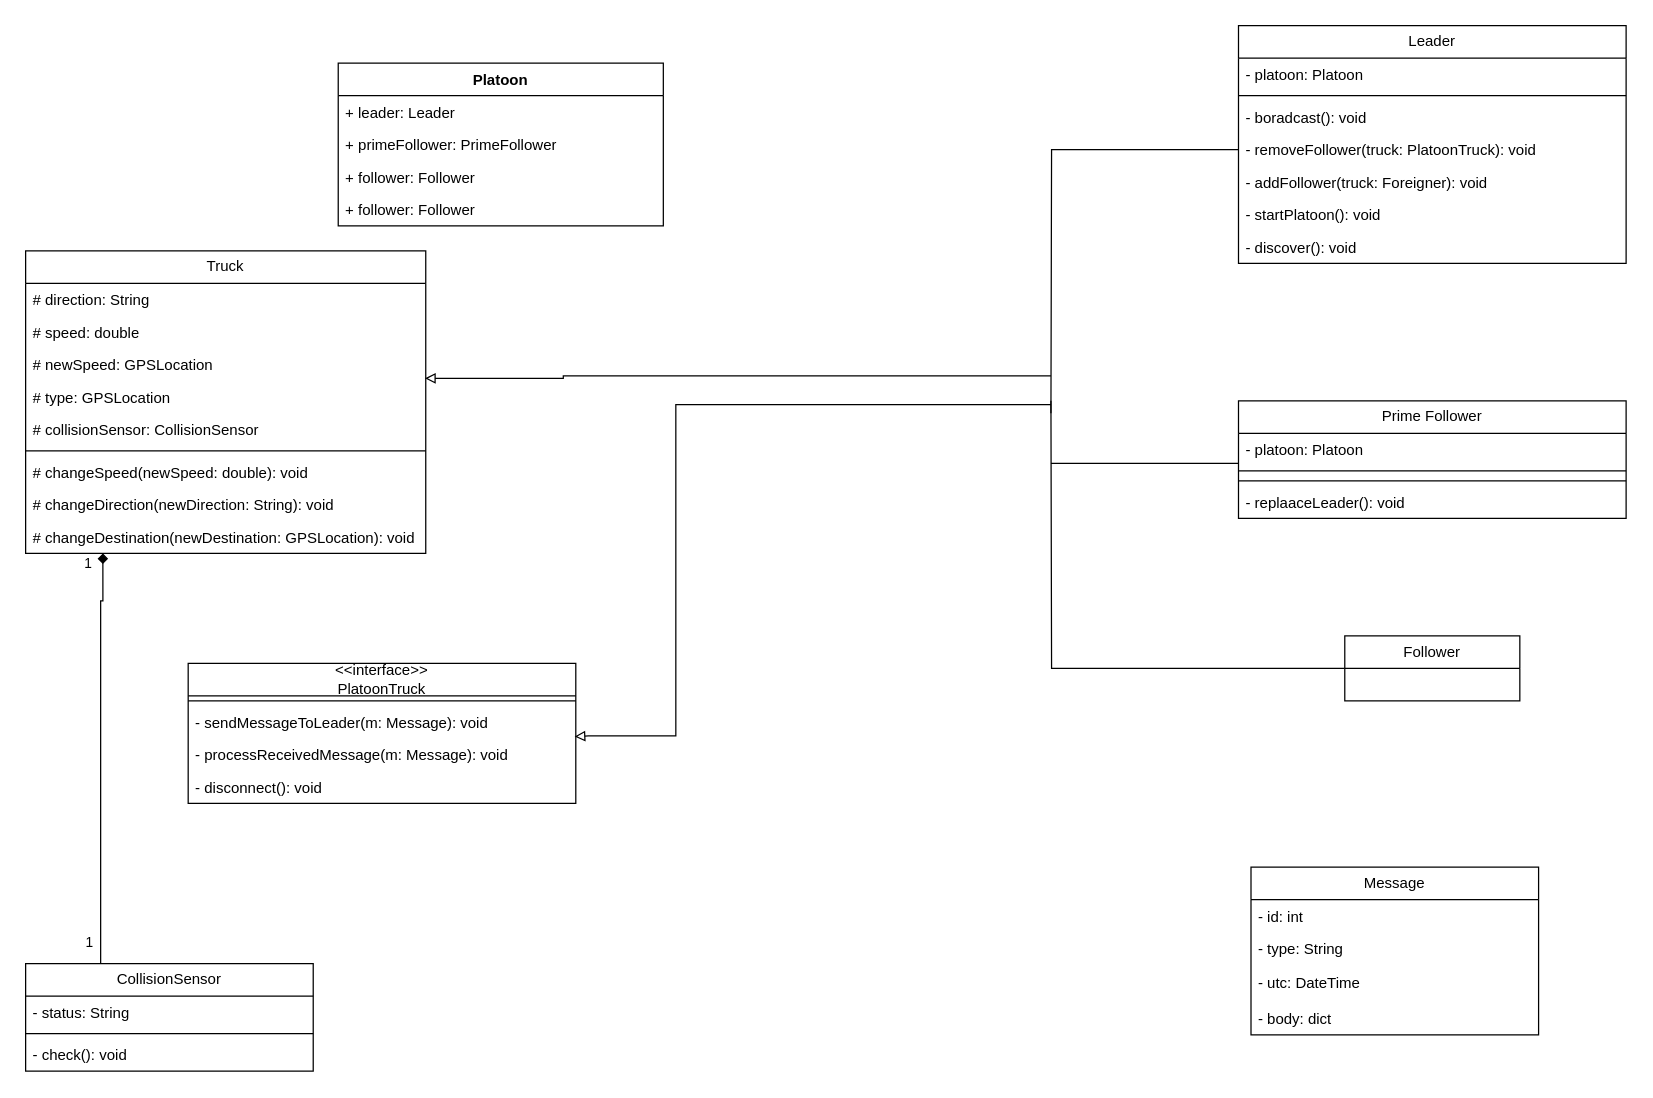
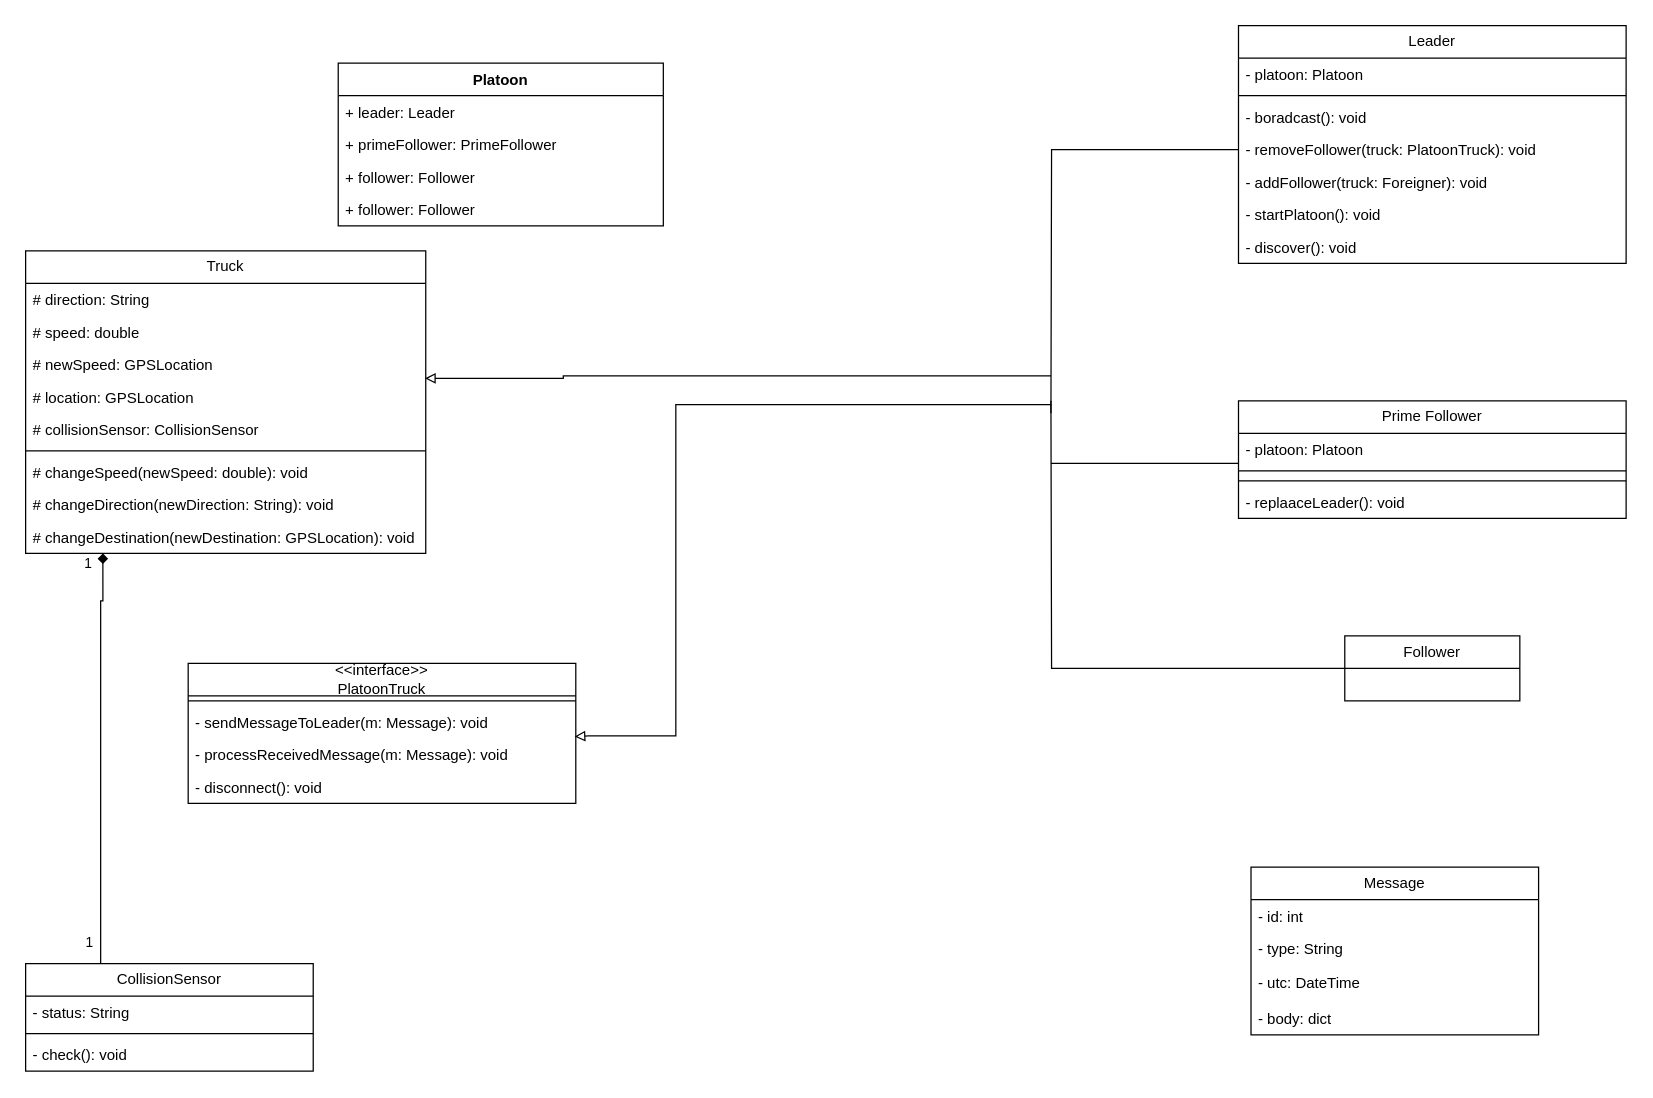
node "# type: GPSLocation": label "# type: GPSLocation" -> "# location: GPSLocation"
